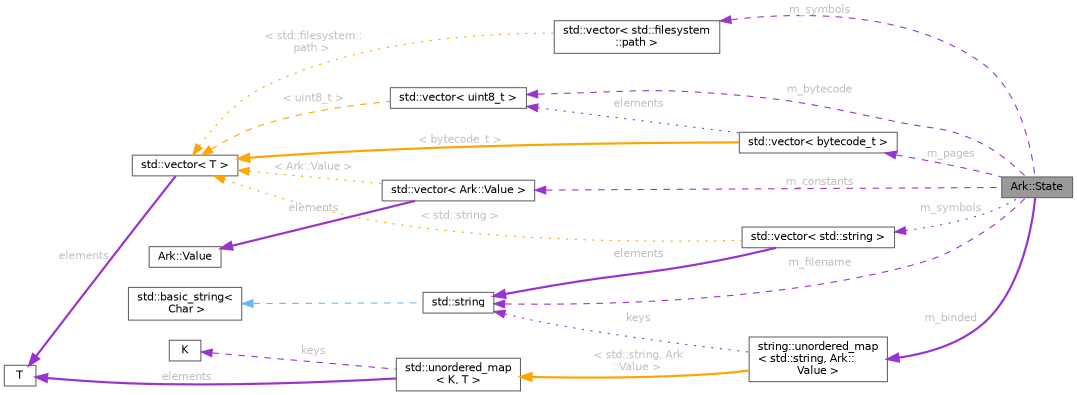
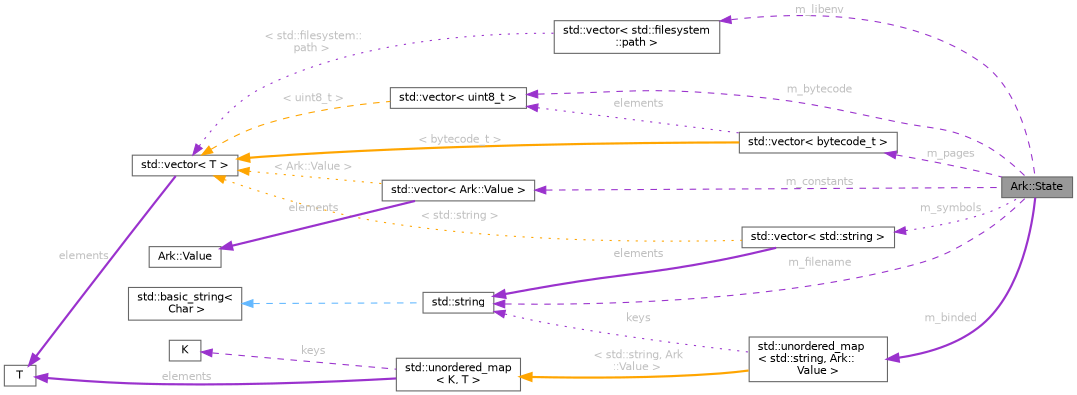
edge "Ark::State" -> "std::vector< std::filesystem ::path >": label " m_symbols" -> " m_libenv"
edge "std::vector< std::filesystem ::path >" -> "std::vector< T >": color orange -> darkorchid3
node "string::unordered_map < std::string, Ark:: Value >": label "string::unordered_map < std::string, Ark:: Value >" -> "std::unordered_map < std::string, Ark:: Value >"
